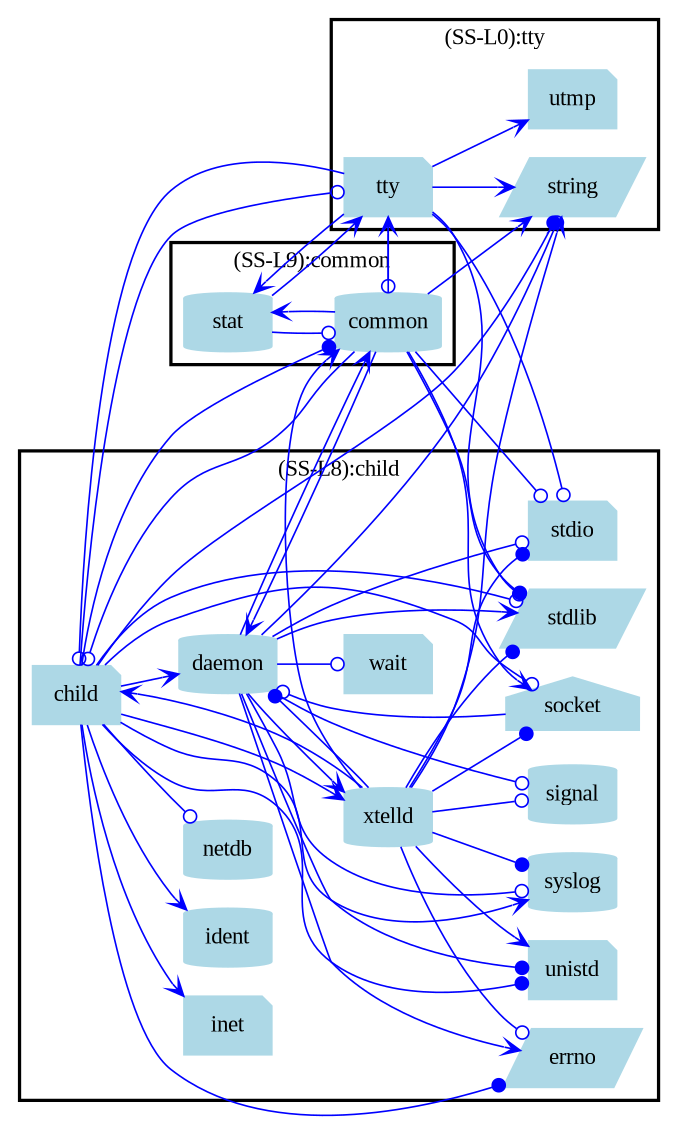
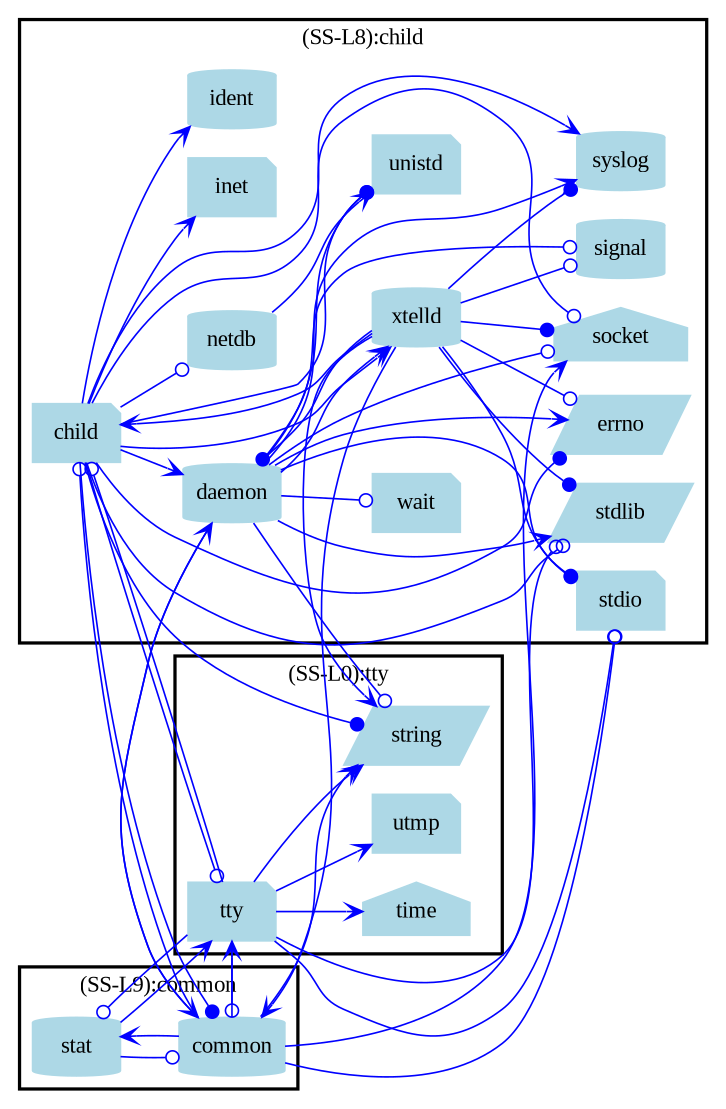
edge "tty" -> "stat": arrowhead vee -> odot
edge "common" -> "stdlib": removed
edge "socket" -> "daemon": reversed
edge "daemon" -> "syslog": arrowhead odot -> vee
edge "xtelld" -> "unistd": now "netdb" -> "unistd"
node "time": added
